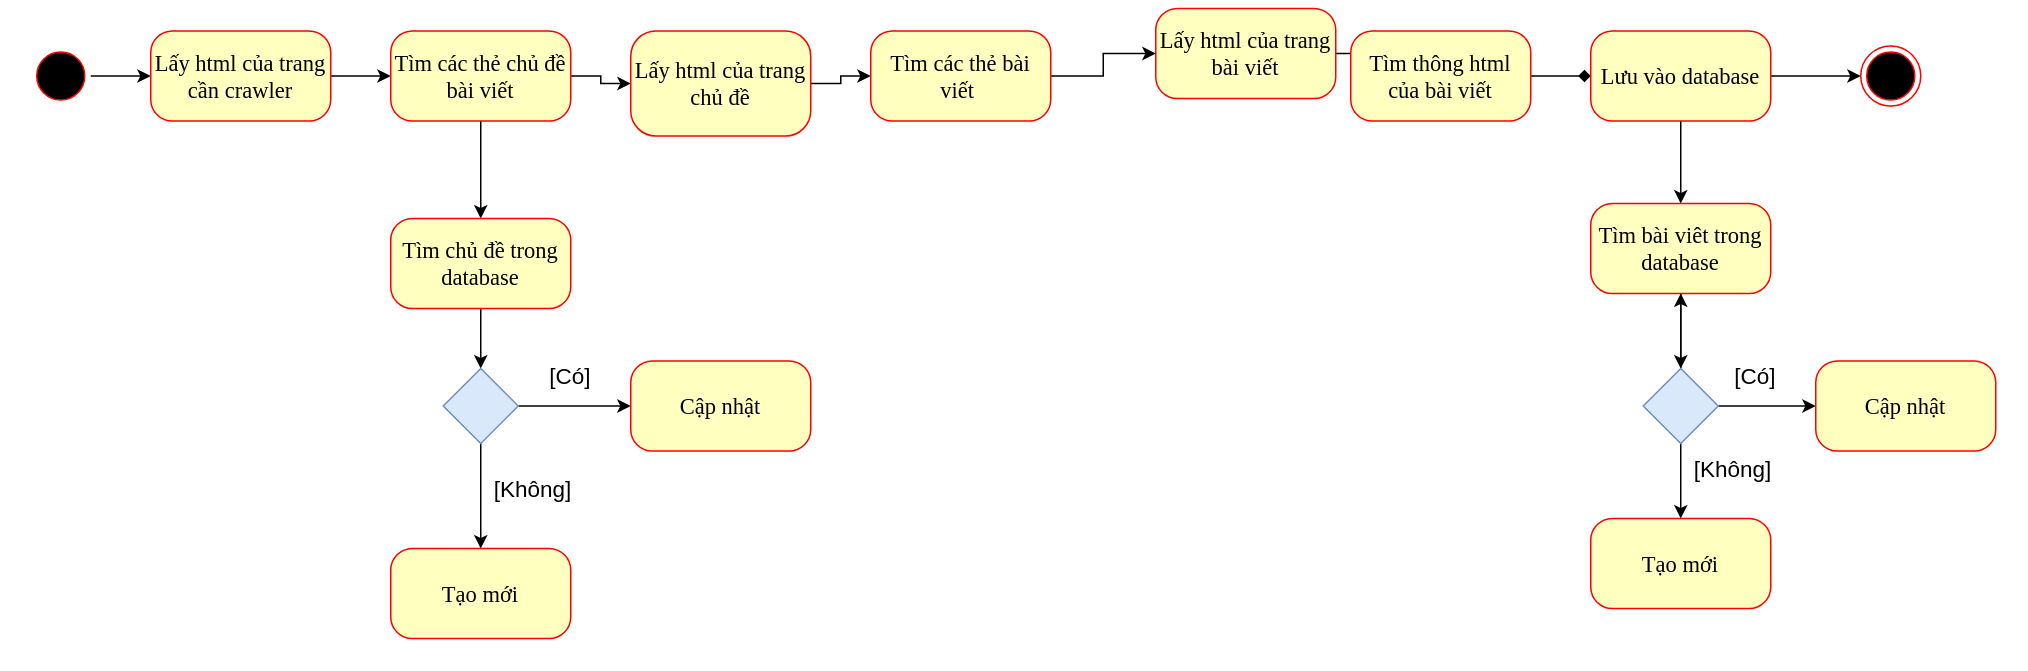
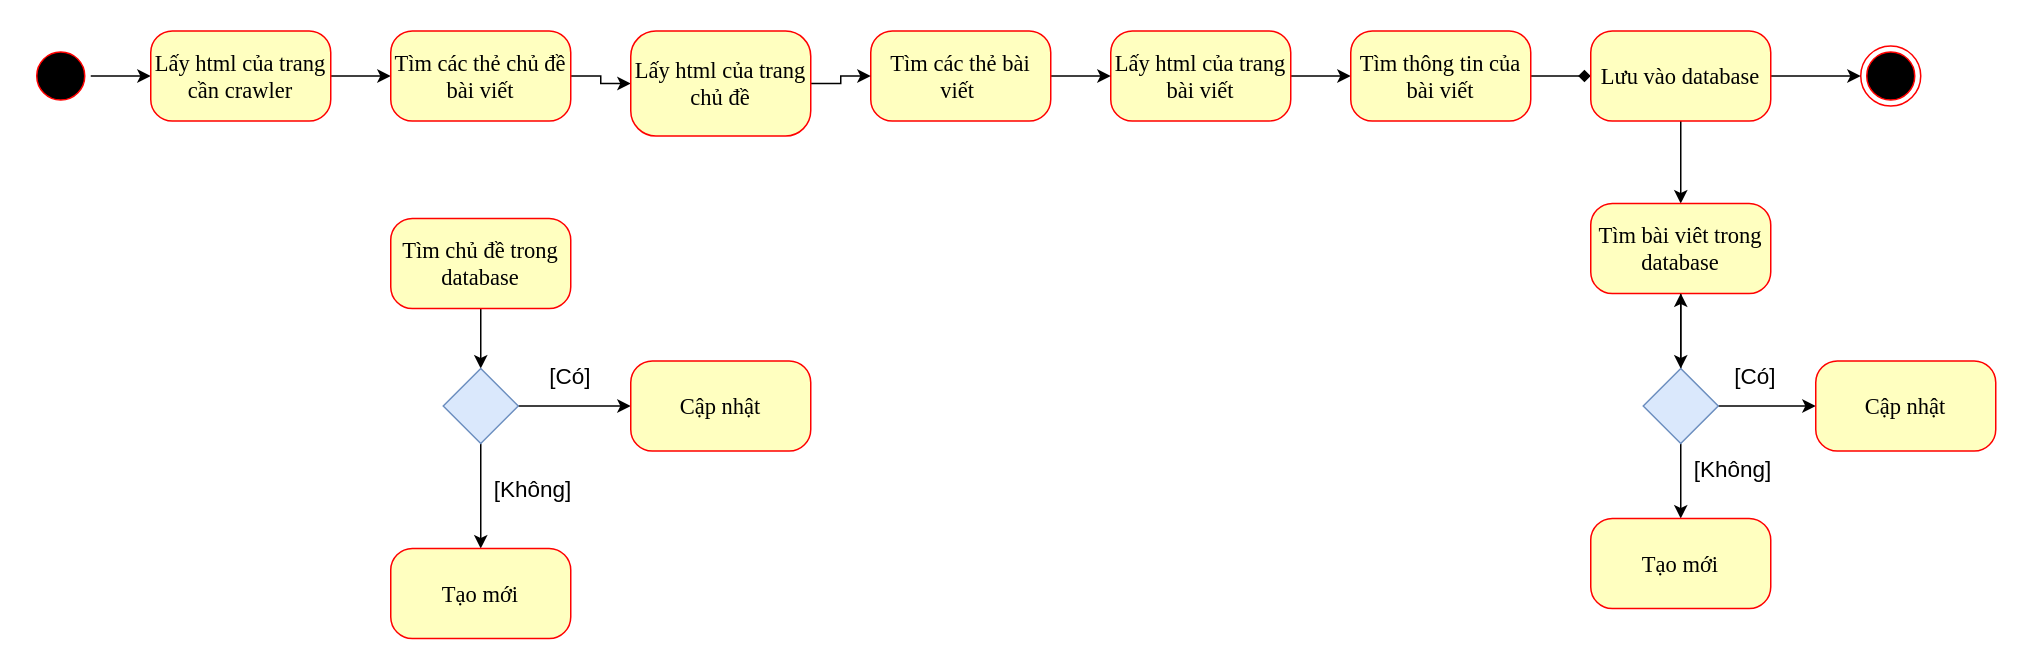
node "Lấy html của trang bài viết": moved (1246, 53) -> (1201, 76)
node "Tìm thông html của bài viết": label "Tìm thông html của bài viết" -> "Tìm thông tin của bài viết"
edge "Tìm các thẻ chủ đề bài viết" -> "Tìm chủ đề trong database": removed
